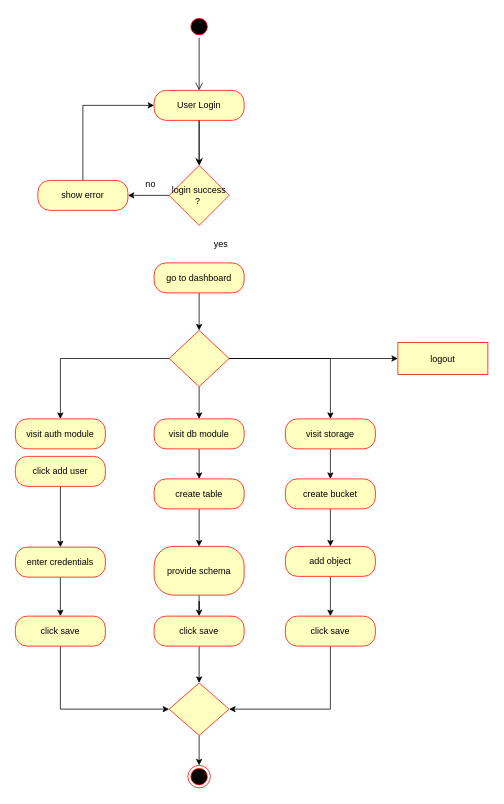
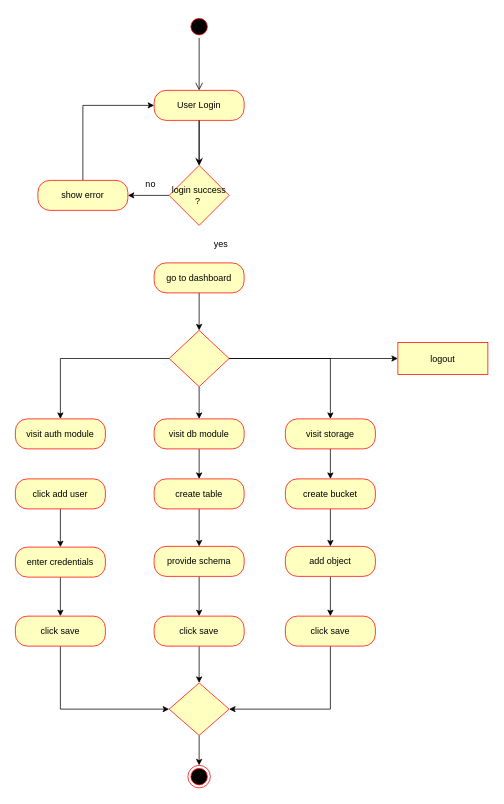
node "click add user": moved (60, 471) -> (60, 494)
node "provide schema": size 90x49 -> 90x30
